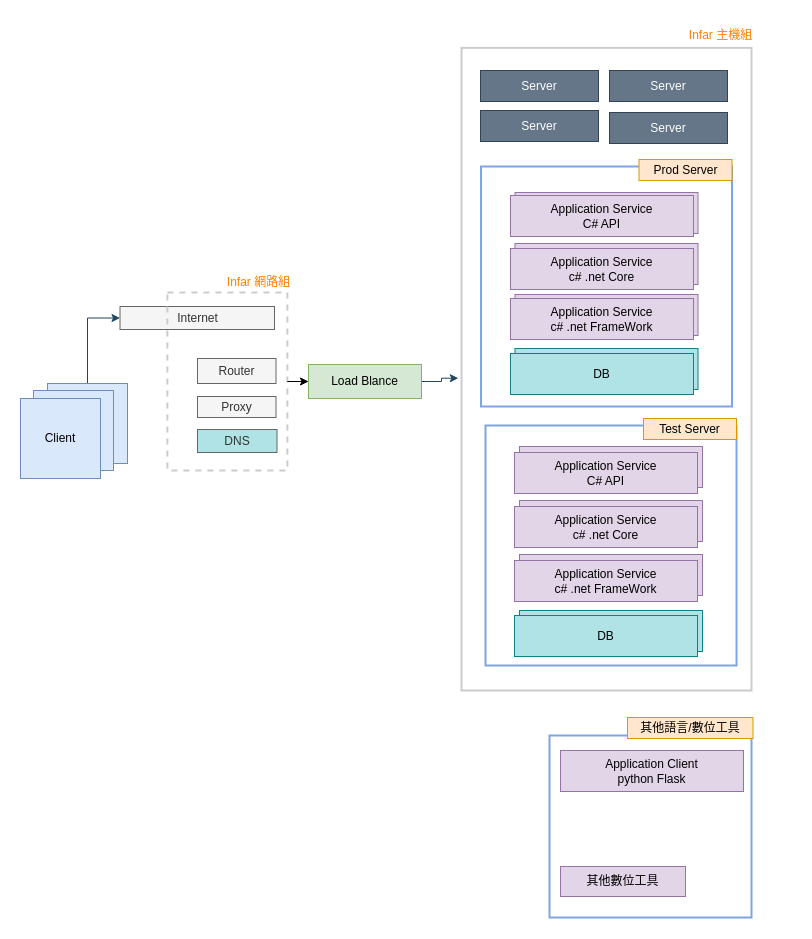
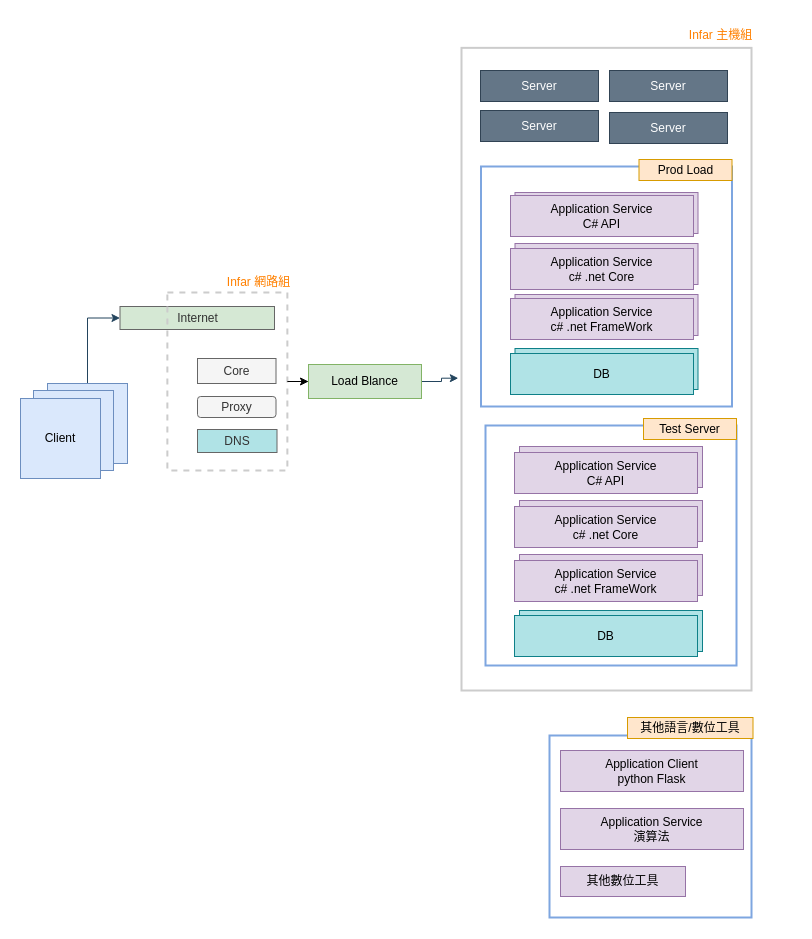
node "Prod Server": label "Prod Server" -> "Prod Load"
node "Internet": fillcolor #f5f5f5 -> #d5e8d4
node "Router": label "Router" -> "Core"
node "Proxy": shape rectangle -> rounded rectangle
node "Application Service 演算法": added
